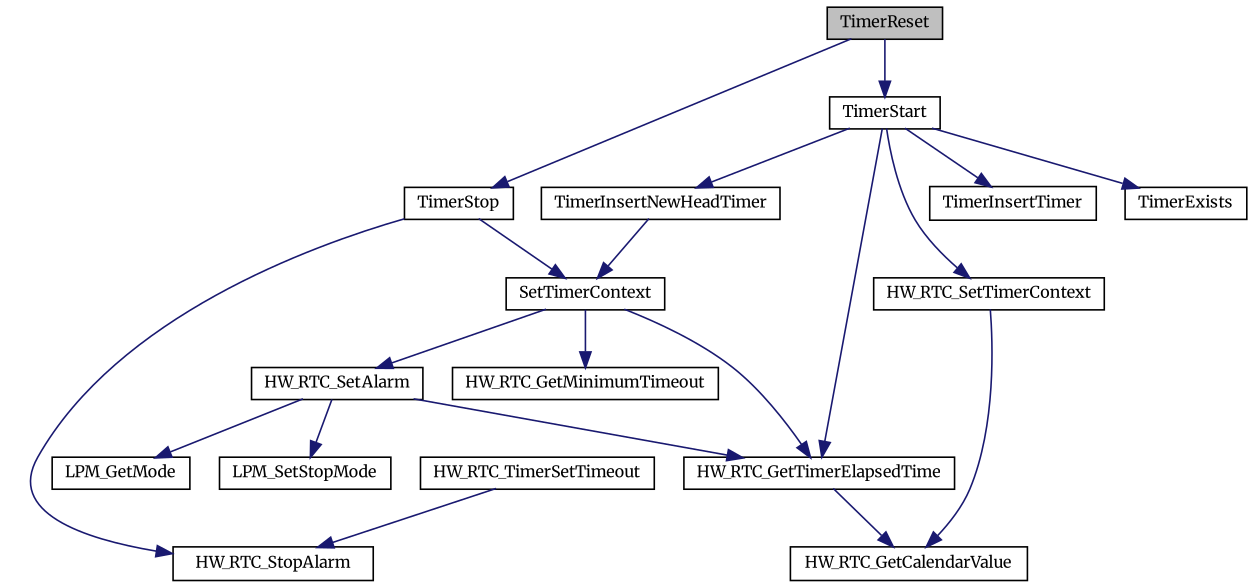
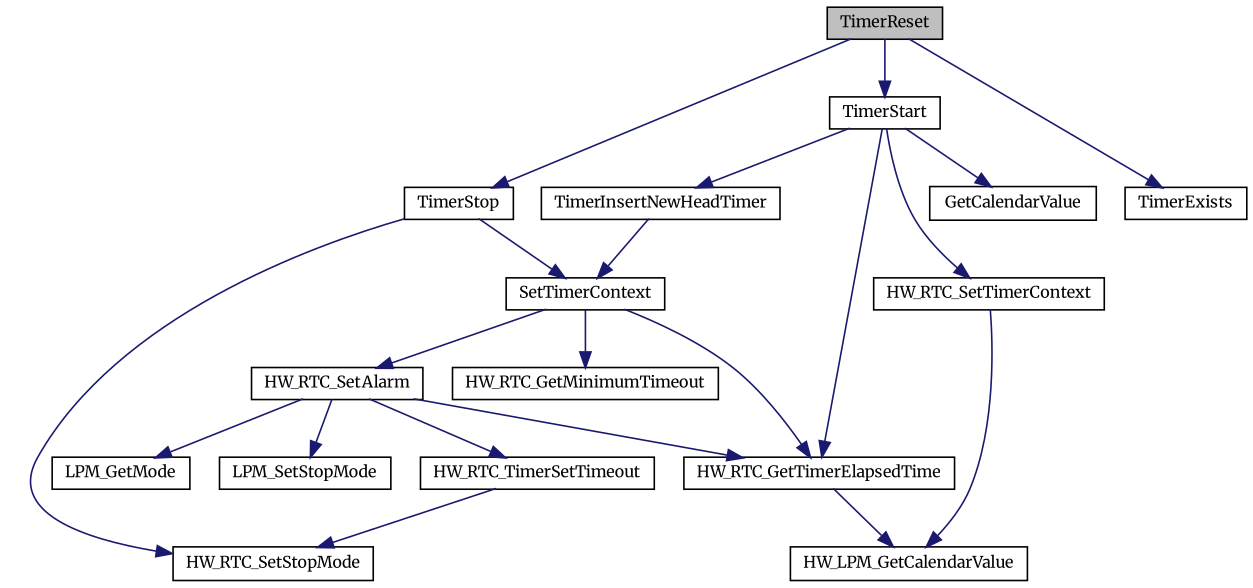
edge "TimerStart" -> "TimerExists": now "TimerReset" -> "TimerExists"
node "TimerInsertTimer": label "TimerInsertTimer" -> "GetCalendarValue"
edge "HW_RTC_SetAlarm" -> "HW_RTC_TimerSetTimeout": added
node "HW_RTC_StopAlarm": label "HW_RTC_StopAlarm" -> "HW_RTC_SetStopMode"
node "HW_RTC_GetCalendarValue": label "HW_RTC_GetCalendarValue" -> "HW_LPM_GetCalendarValue"
